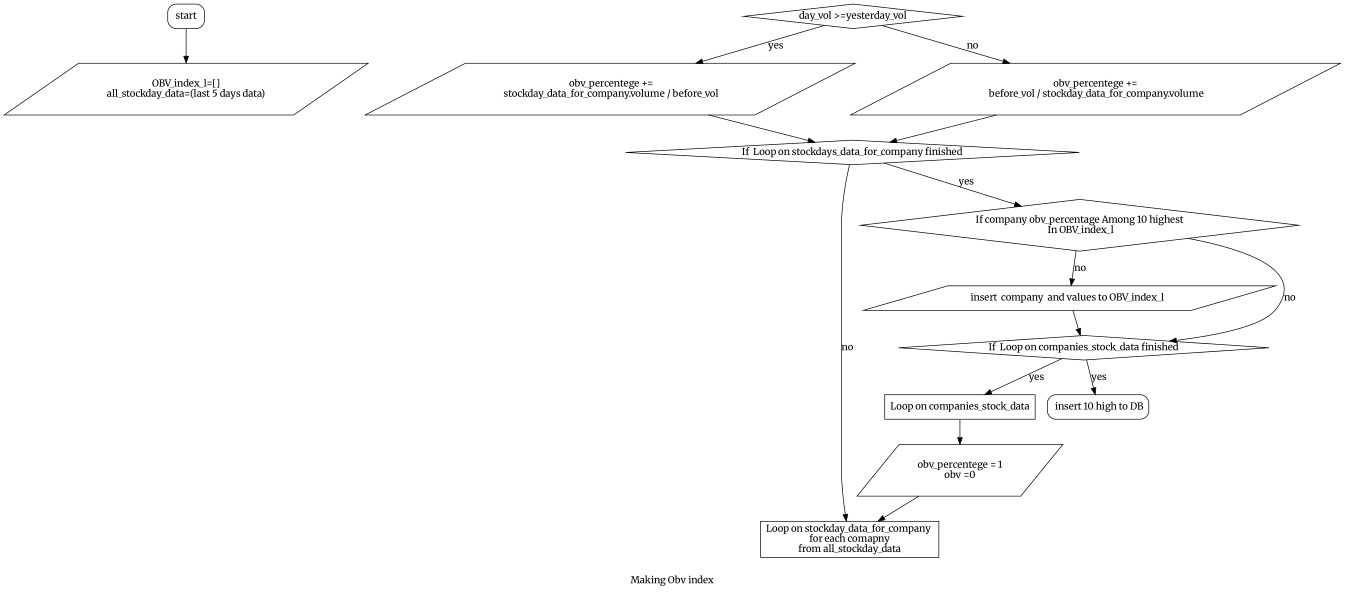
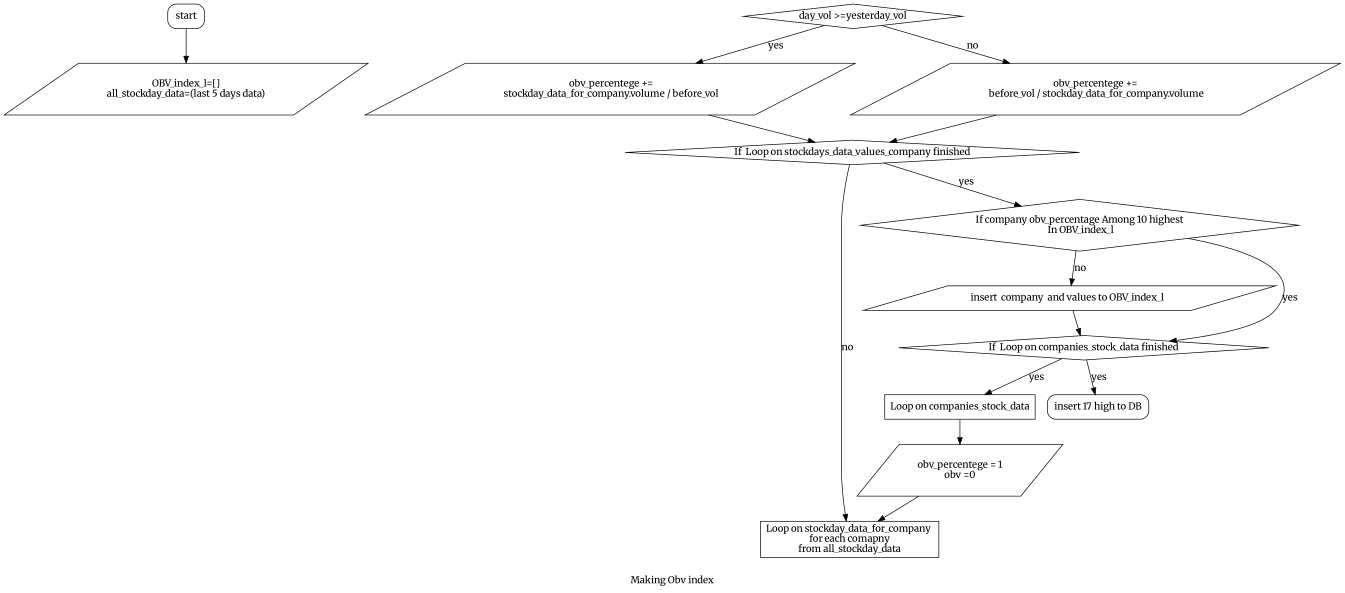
node "If  Loop on stockdays_data_for_company finished": label "If  Loop on stockdays_data_for_company finished" -> "If  Loop on stockdays_data_values_company finished"
edge "If company obv_percentage Among 10 highest In OBV_index_l" -> "If  Loop on companies_stock_data finished": label "no" -> "yes"
node "insert 10 high to DB": label "insert 10 high to DB" -> "insert 17 high to DB"
